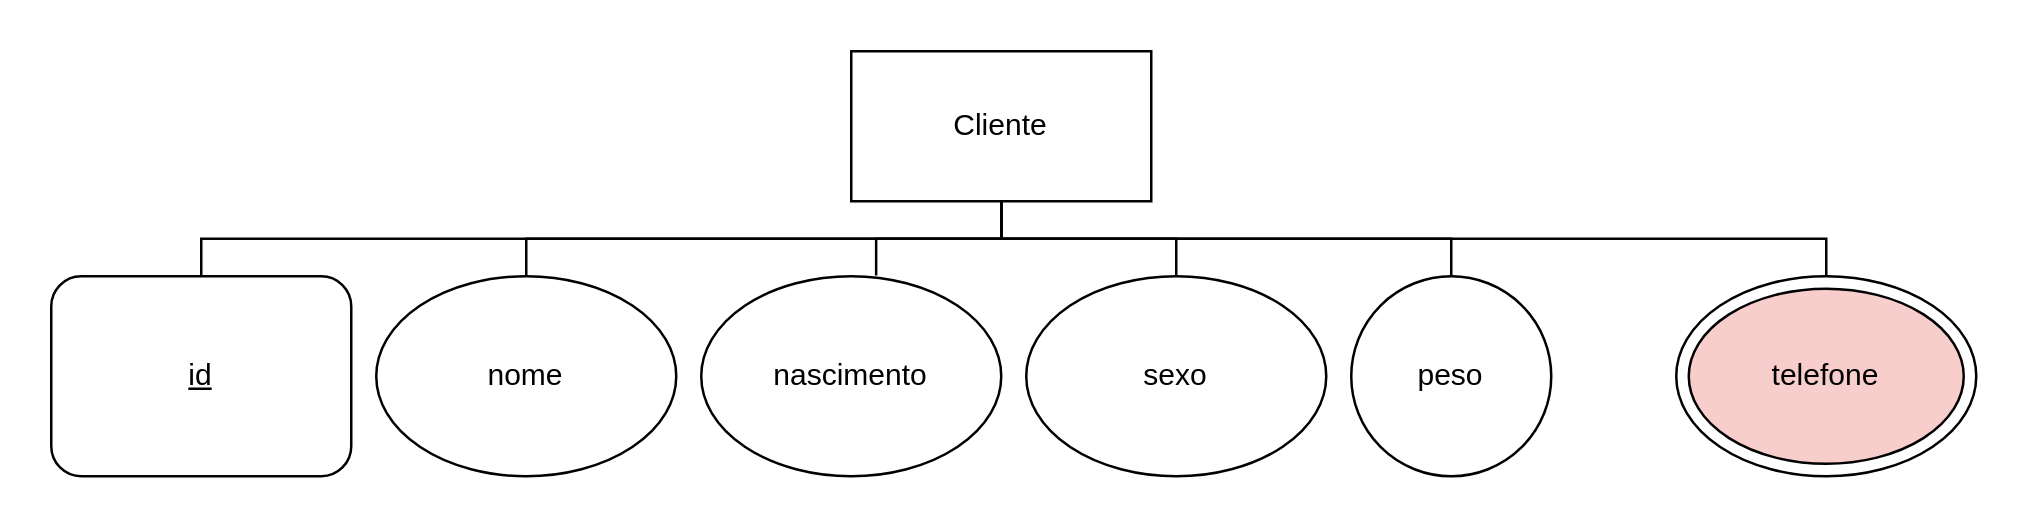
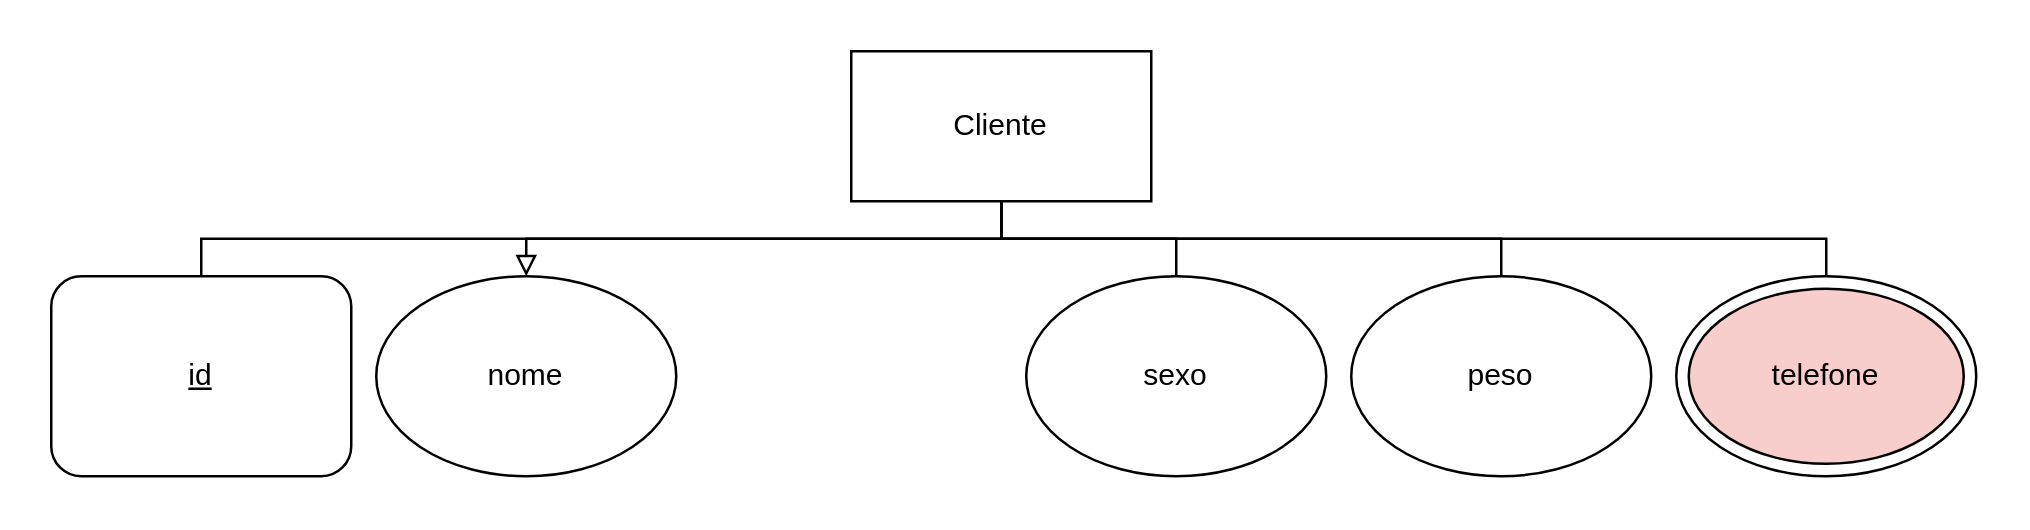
edge "Cliente" -- "nascimento": removed
edge "Cliente" -- "nome": arrowhead none -> block
node "nascimento": removed
node "peso": size 200x200 -> 300x200
